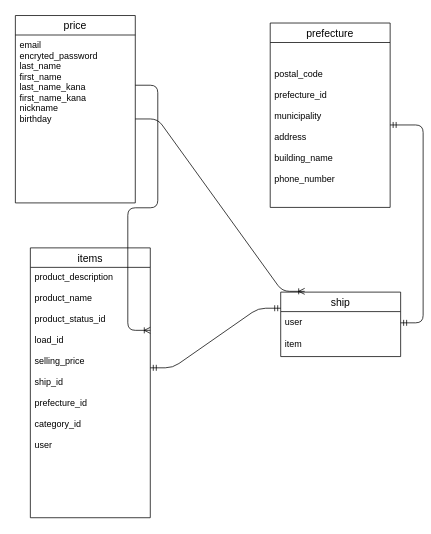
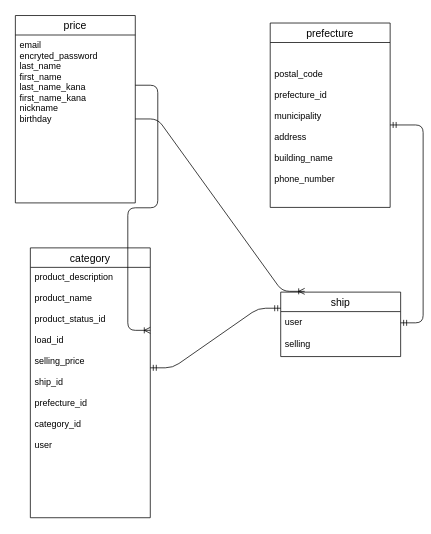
node "items": label "items" -> "category"
node "item": label "item" -> "selling"
